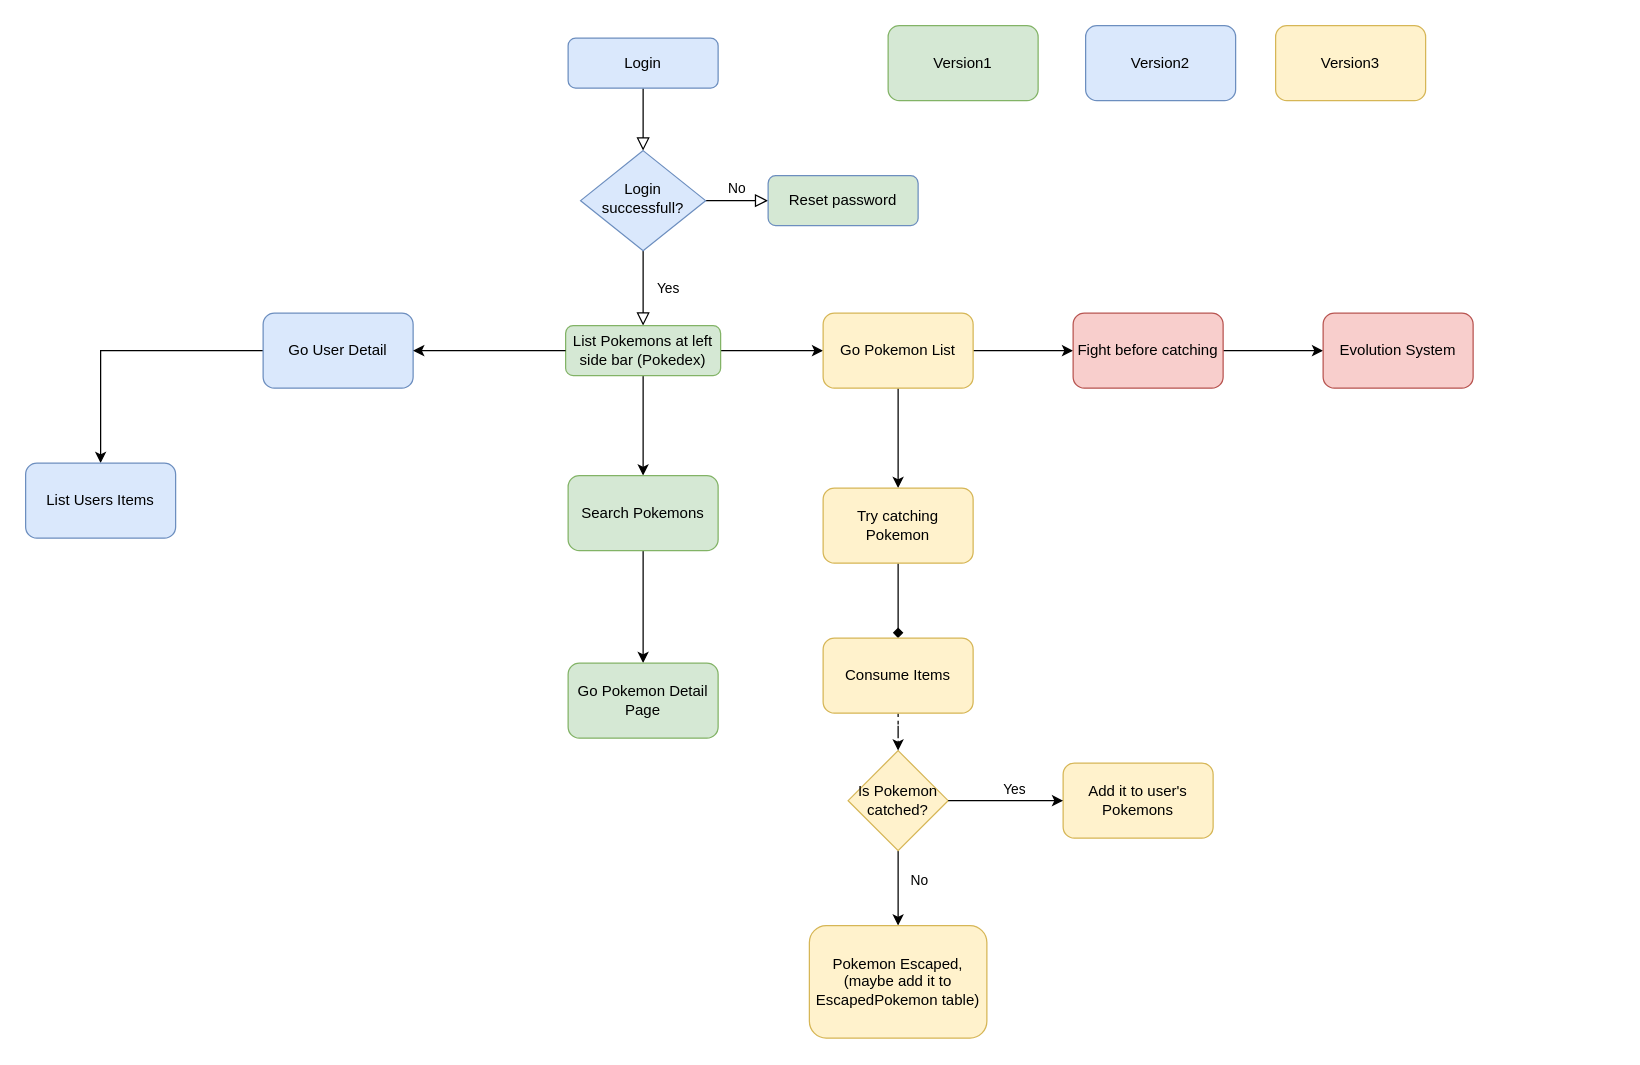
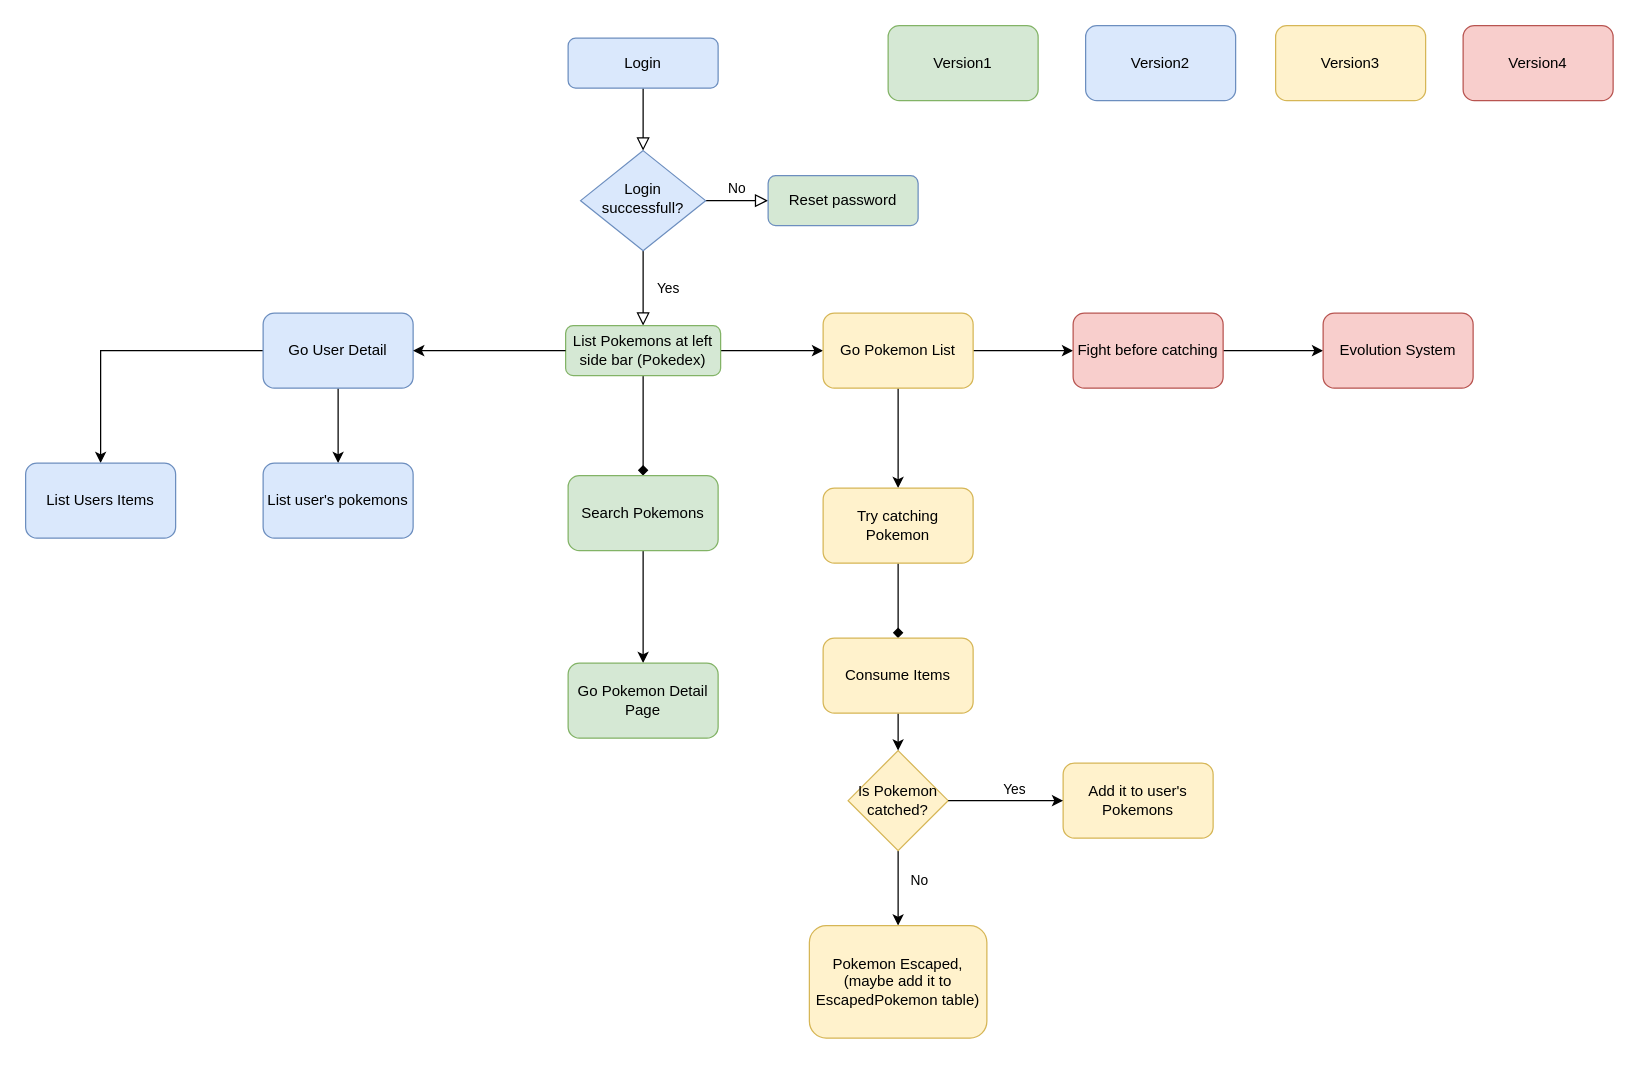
node "Version4": added
edge "Go User Detail" -> "List user's pokemons": added
edge "List Pokemons at left side bar (Pokedex)" -> "Search Pokemons": arrowhead classic -> diamond
node "List user's pokemons": added
edge "Consume Items" -> "Is Pokemon catched?": style dashed -> solid
